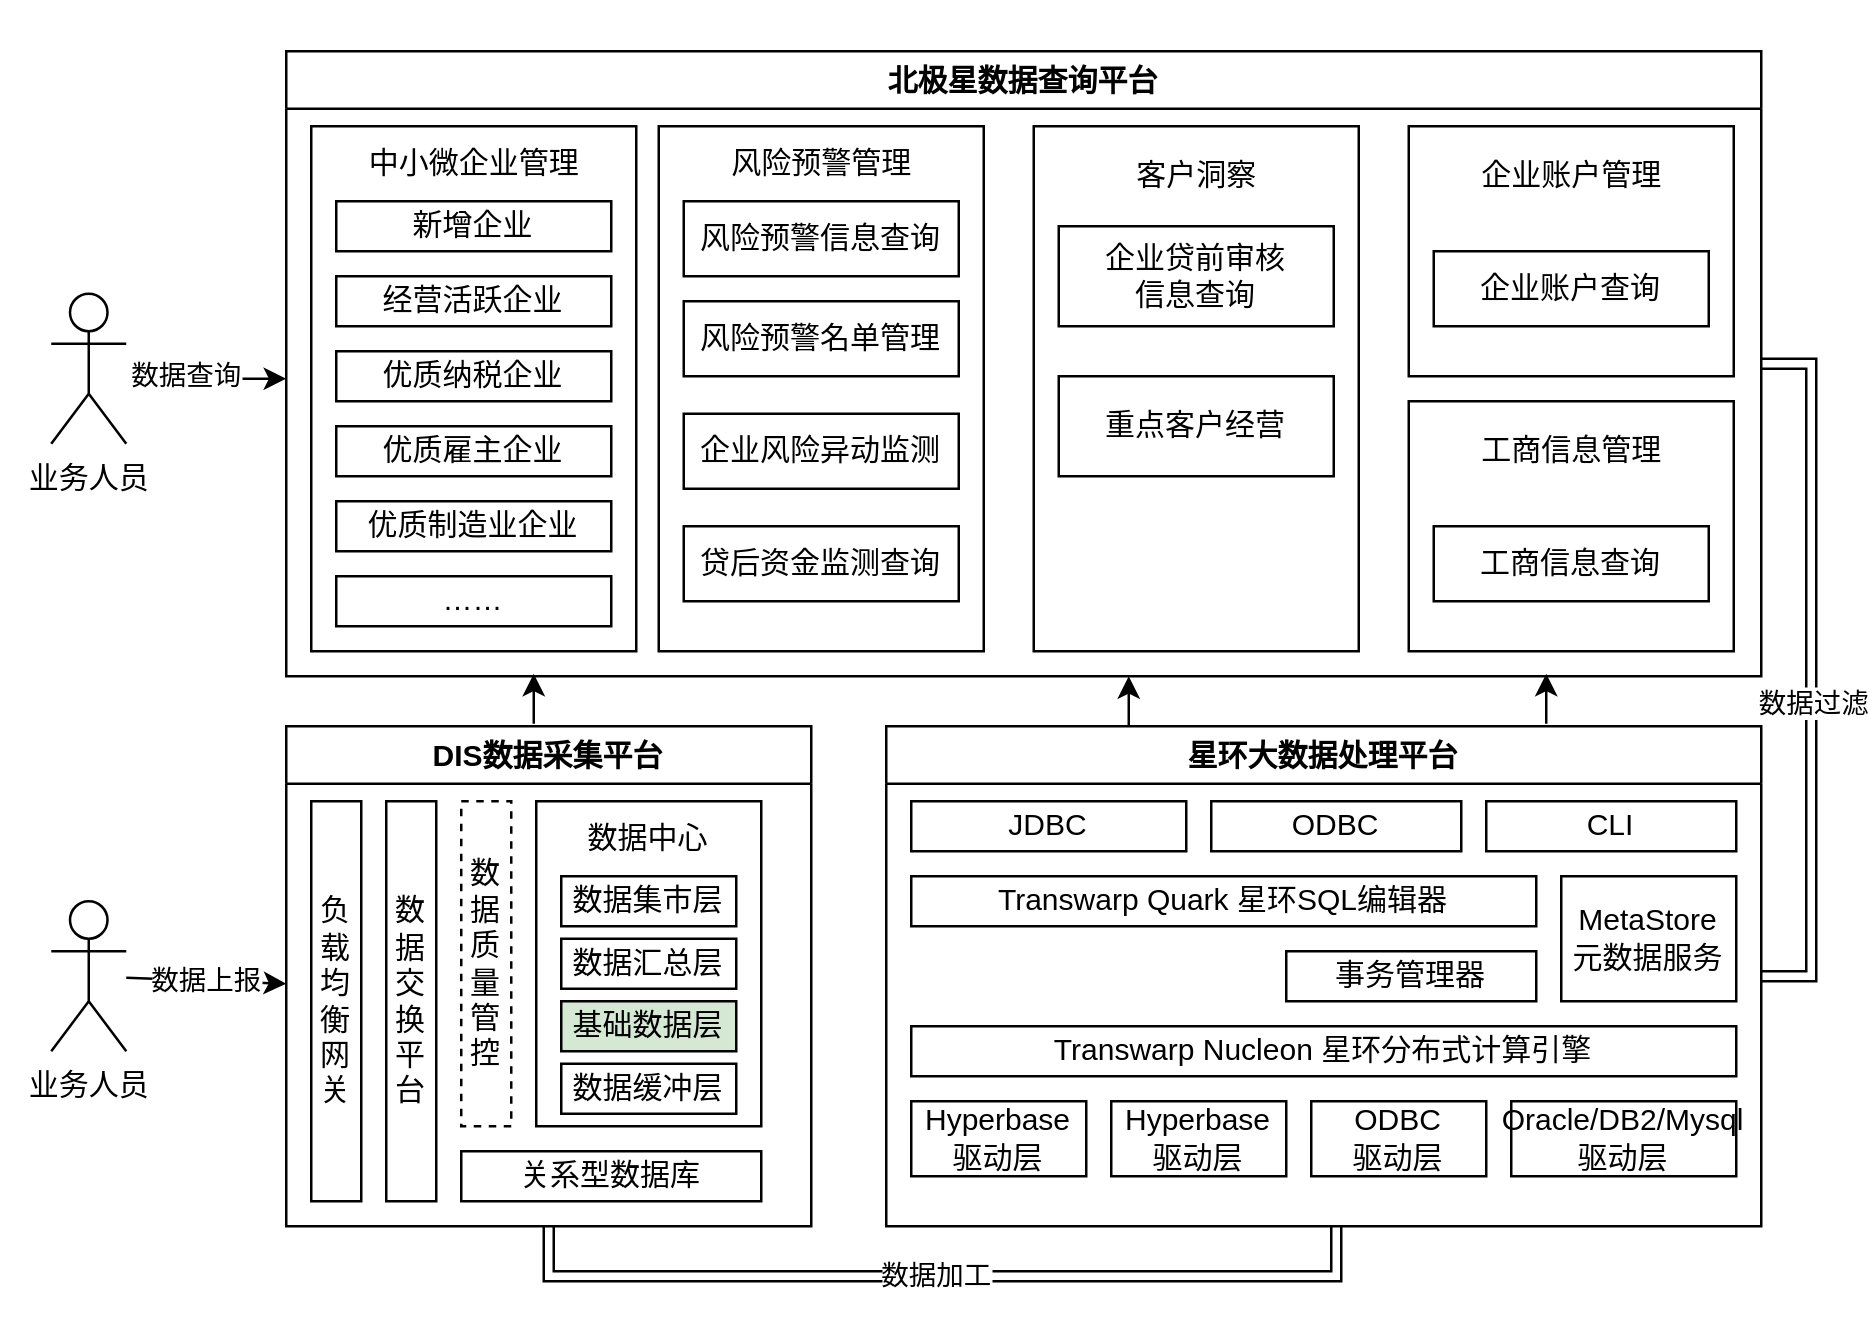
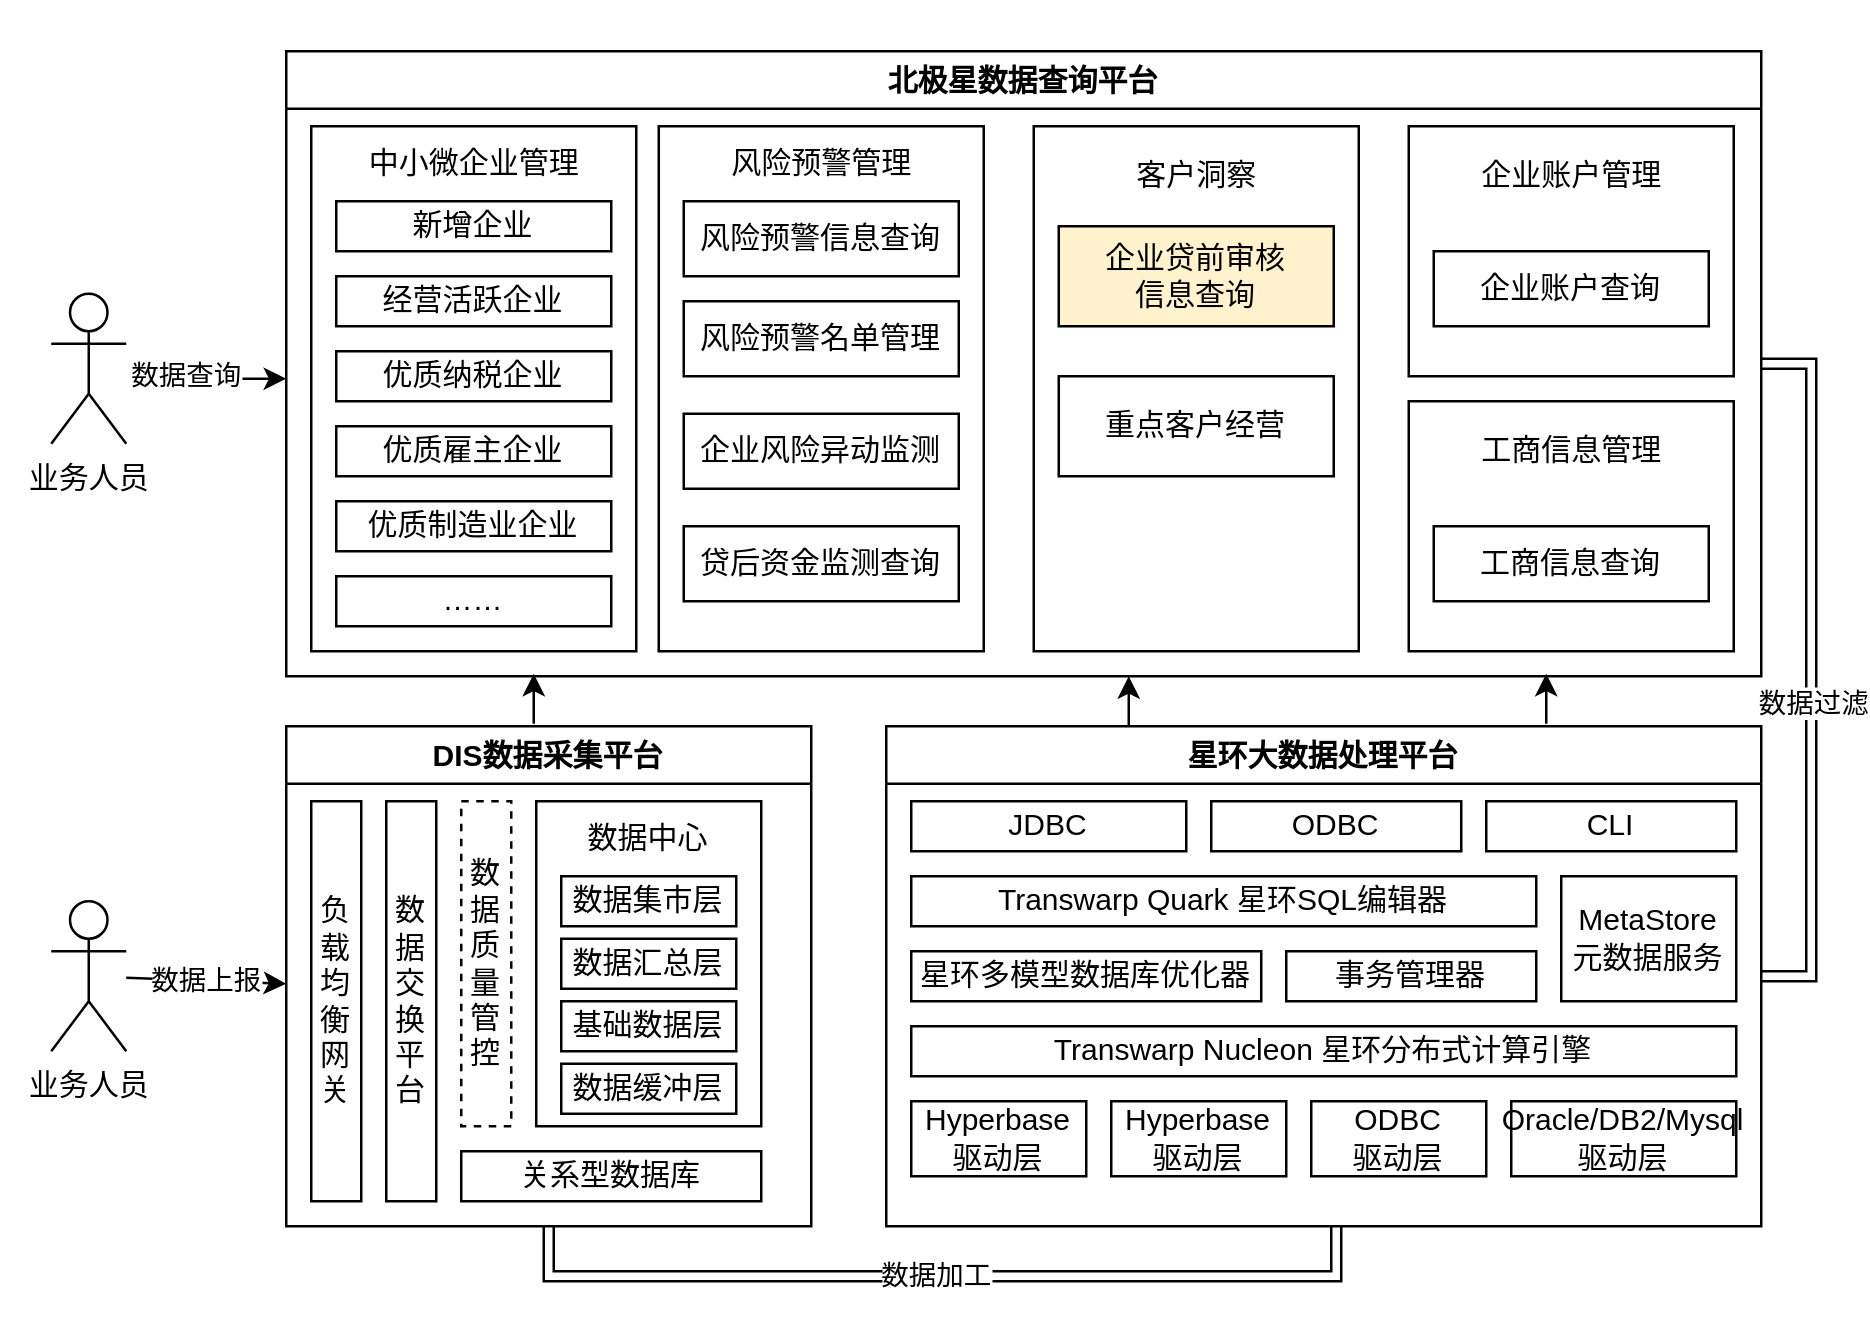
node "企业贷前审核 信息查询": fillcolor #ffffff -> #fff2cc
node "星环多模型数据库优化器": added
node "基础数据层": fillcolor #d5e8d4 -> #ffffff
